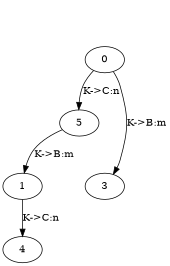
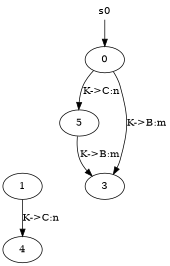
node "s0": added
edge "5" -> "1": now "5" -> "3"
